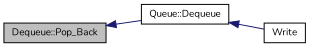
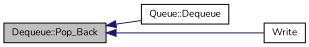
edge "Write" -> "Queue::Dequeue": now "Write" -> "Dequeue::Pop_Back"
